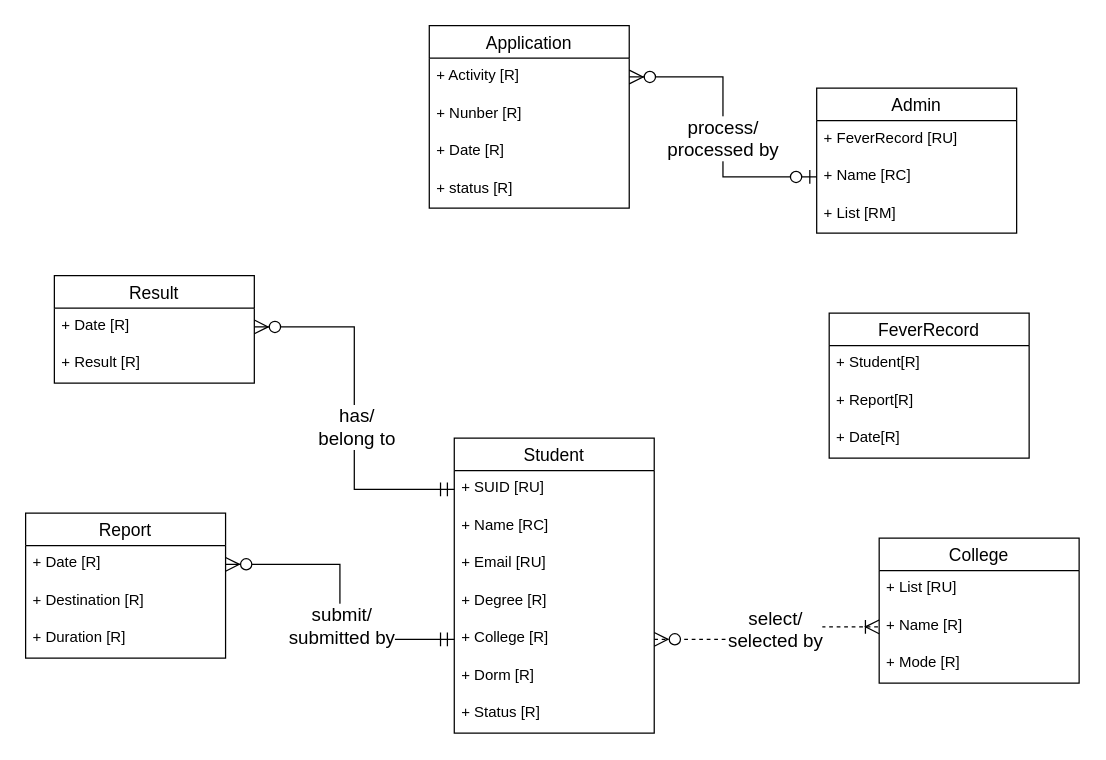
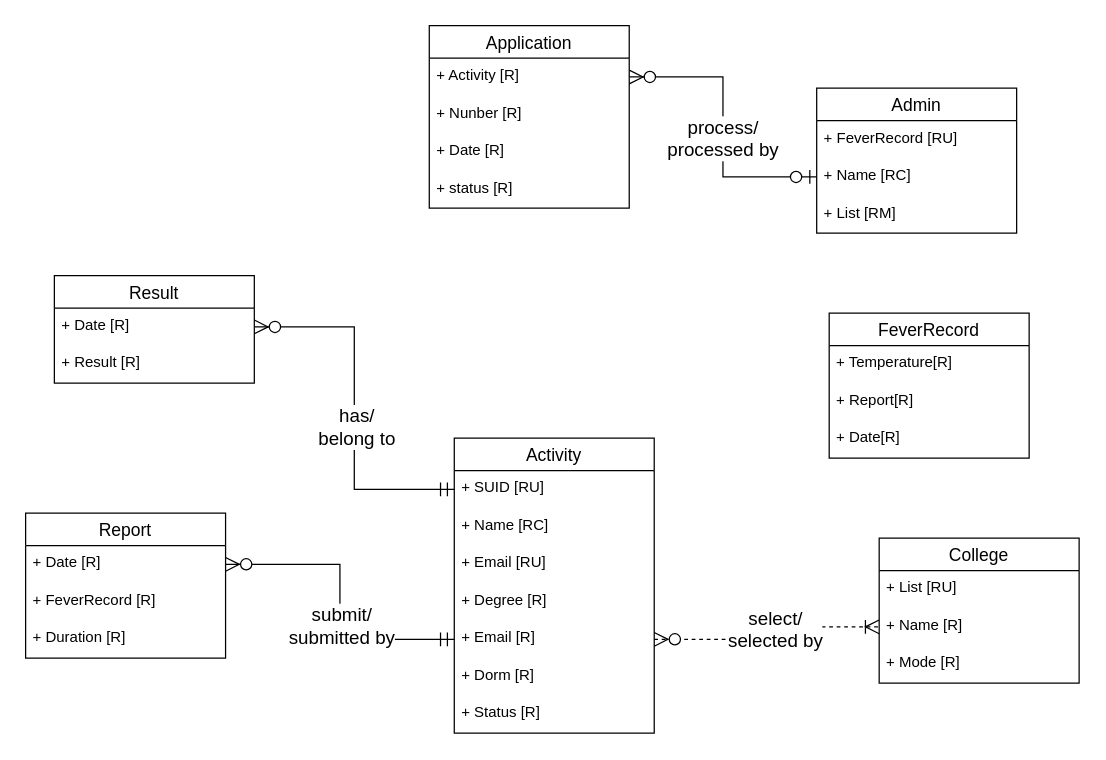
node "+ Student[R]": label "+ Student[R]" -> "+ Temperature[R]"
node "Student": label "Student" -> "Activity"
node "+ Destination [R]": label "+ Destination [R]" -> "+ FeverRecord [R]"
node "+ College [R]": label "+ College [R]" -> "+ Email [R]"
